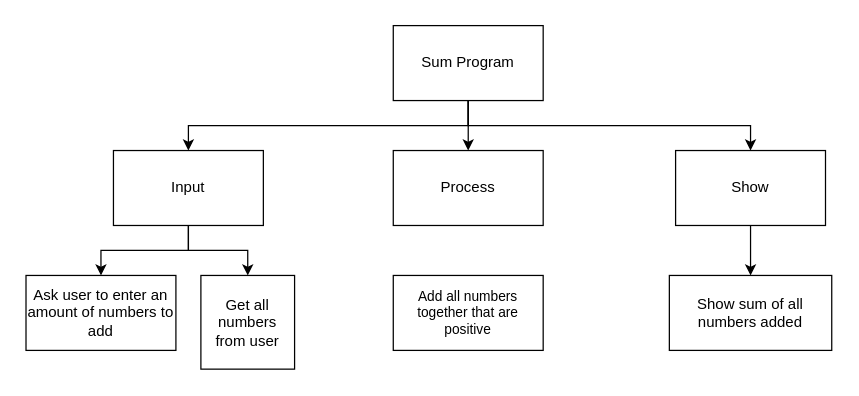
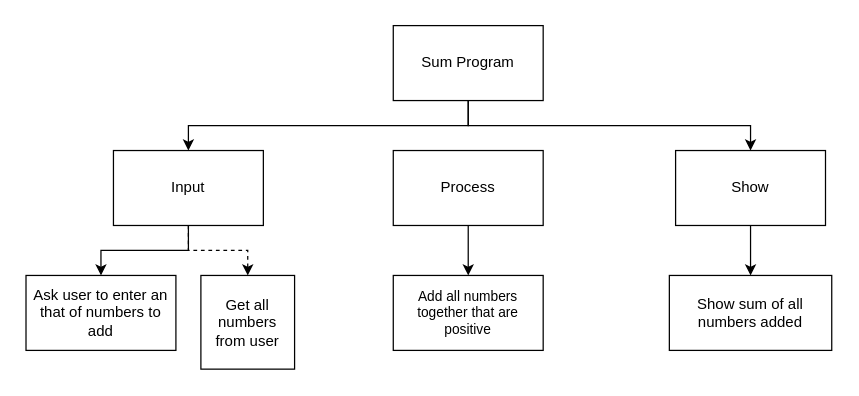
edge "Sum Program" -> "Process": removed
edge "Process" -> "Add all numbers together that are positive": added
edge "Input" -> "Get all numbers from user": style solid -> dashed
node "Ask user to enter an amount of numbers to add": label "Ask user to enter an amount of numbers to add" -> "Ask user to enter an that of numbers to add"
